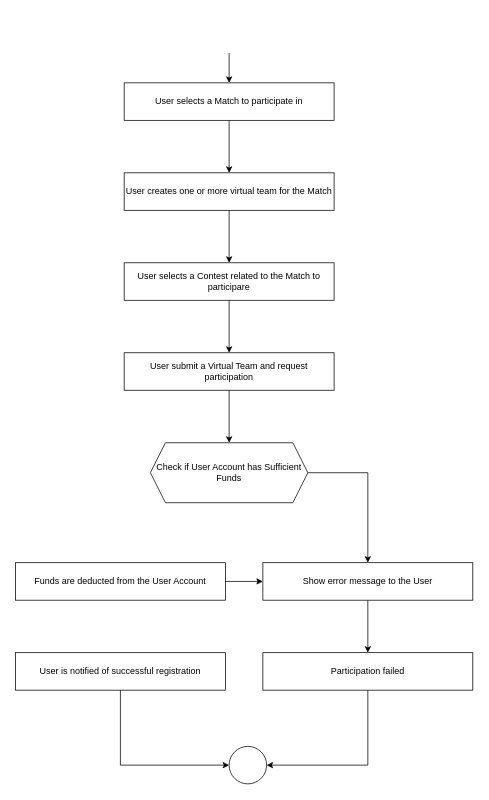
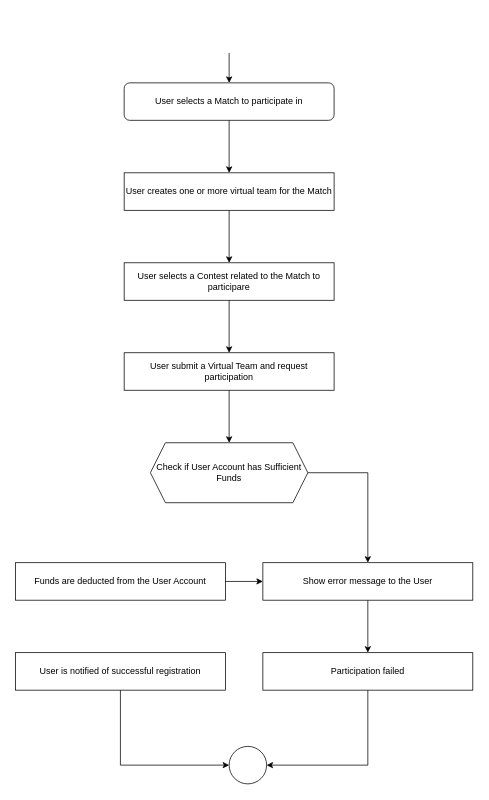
node "User selects a Match to participate in": shape rectangle -> rounded rectangle
